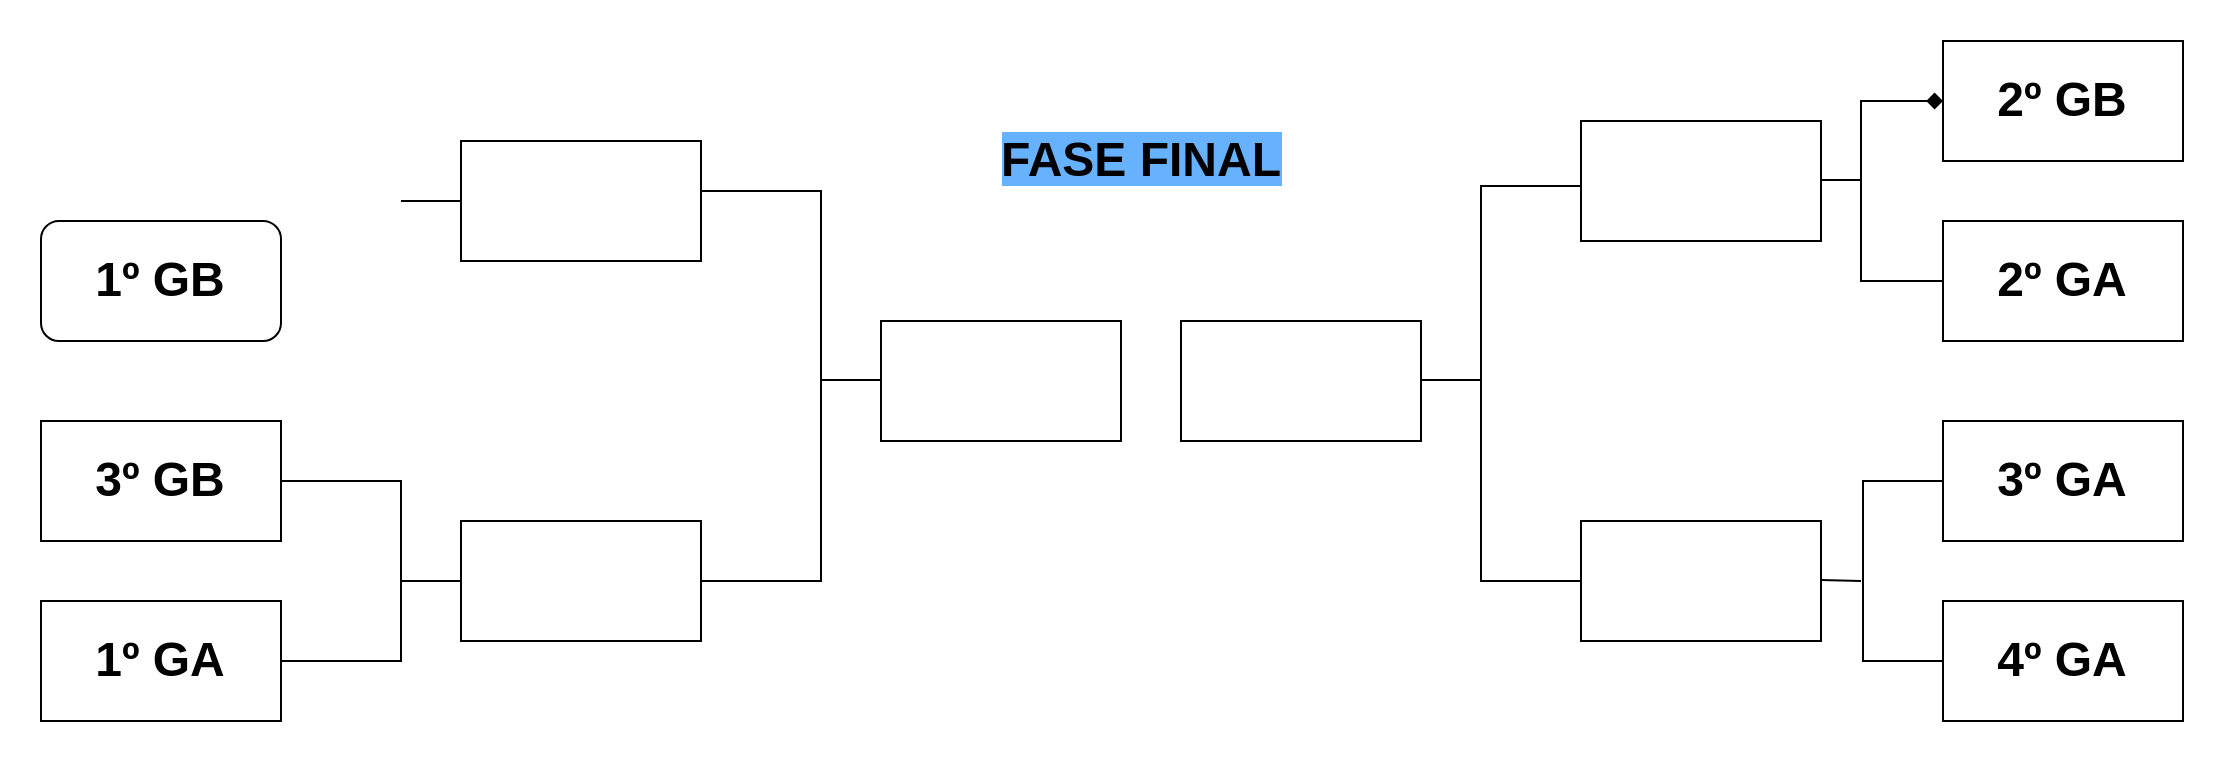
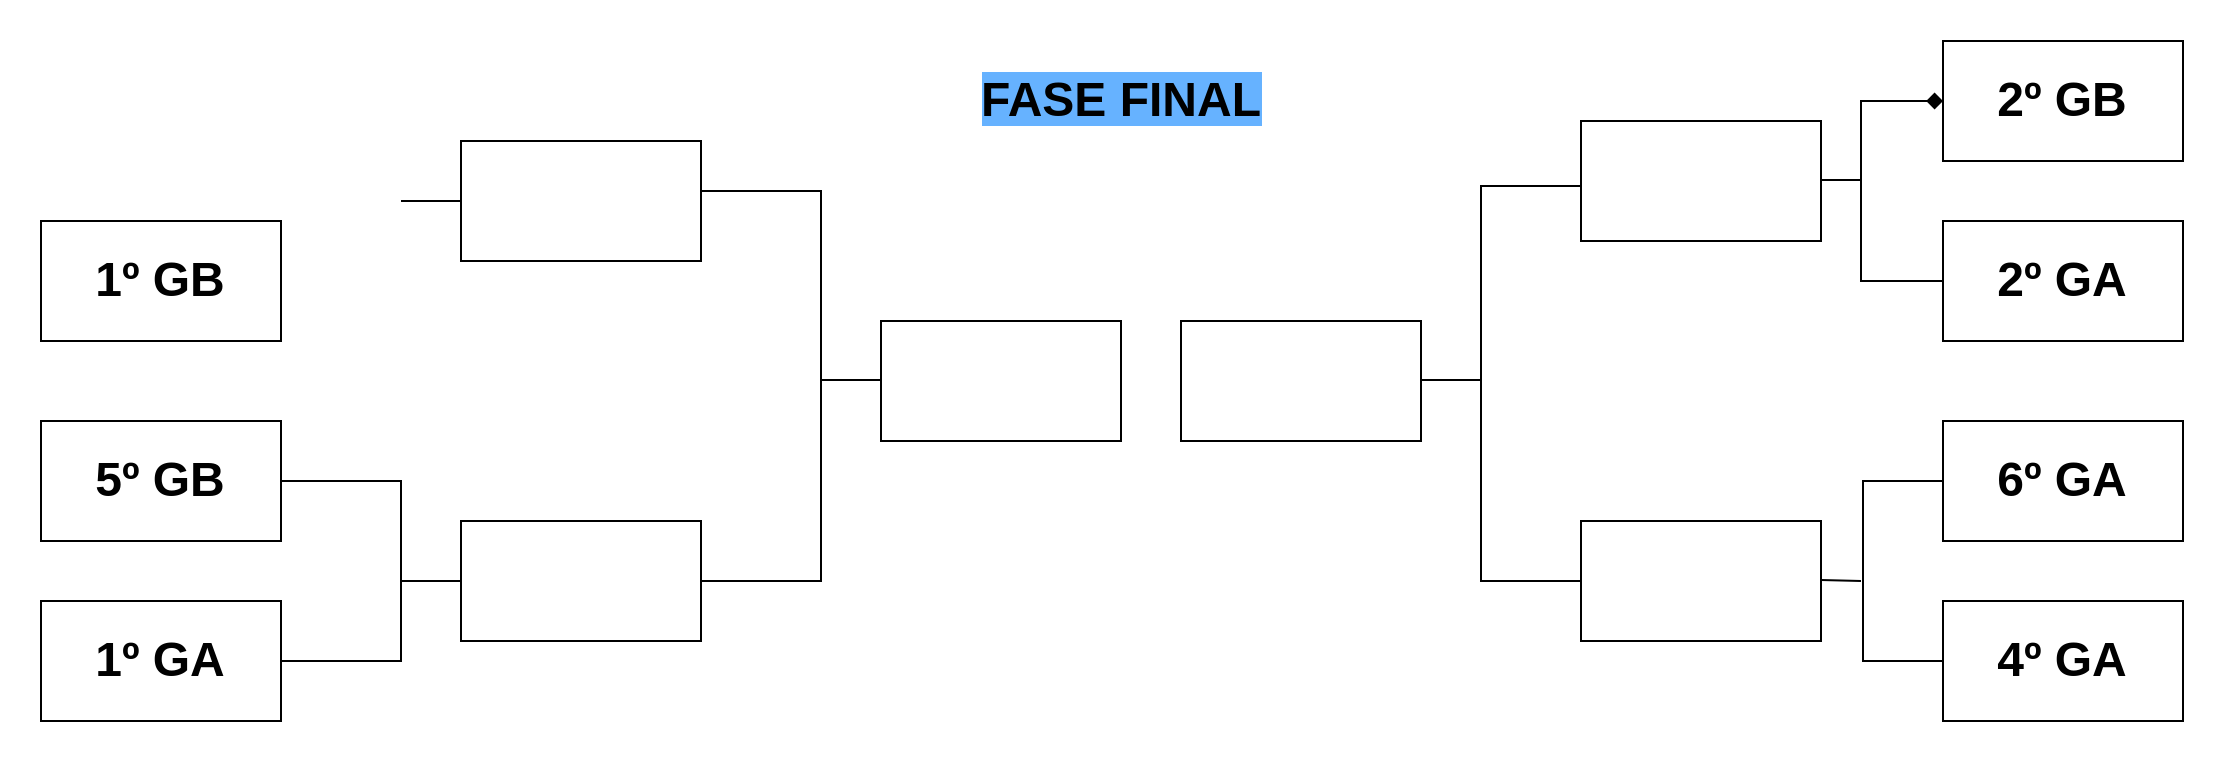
node "FASE FINAL": moved (1141, 161) -> (1121, 101)
node "1º GB": shape rounded rectangle -> rectangle
node "3º GB": label "3º GB" -> "5º GB"
node "3º GA": label "3º GA" -> "6º GA"
